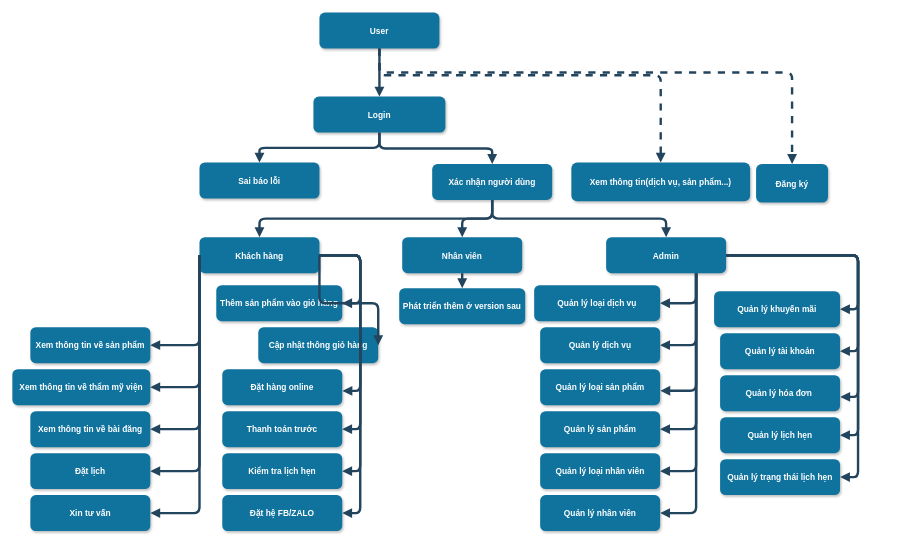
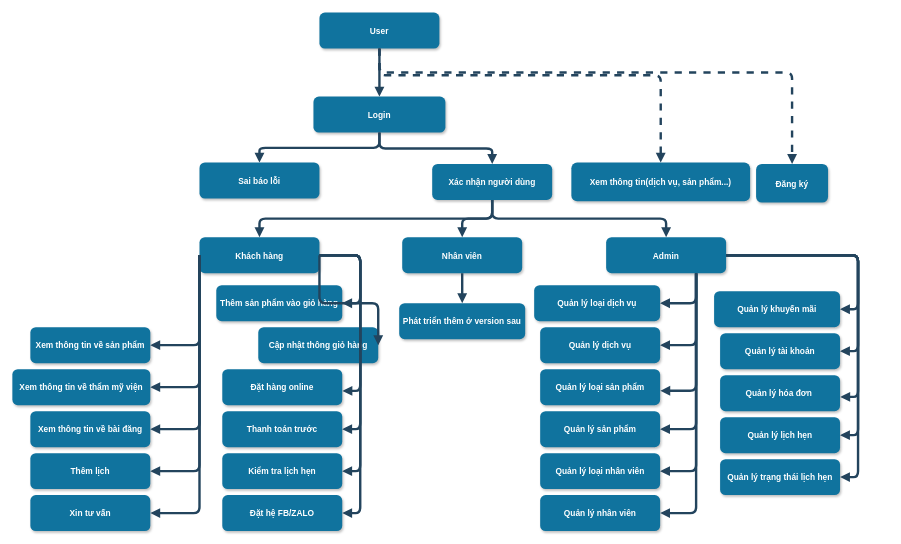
node "Phát triển thêm ở version sau": moved (462, 306) -> (462, 321)
node "Đặt lịch": label "Đặt lịch" -> "Thêm lịch"
